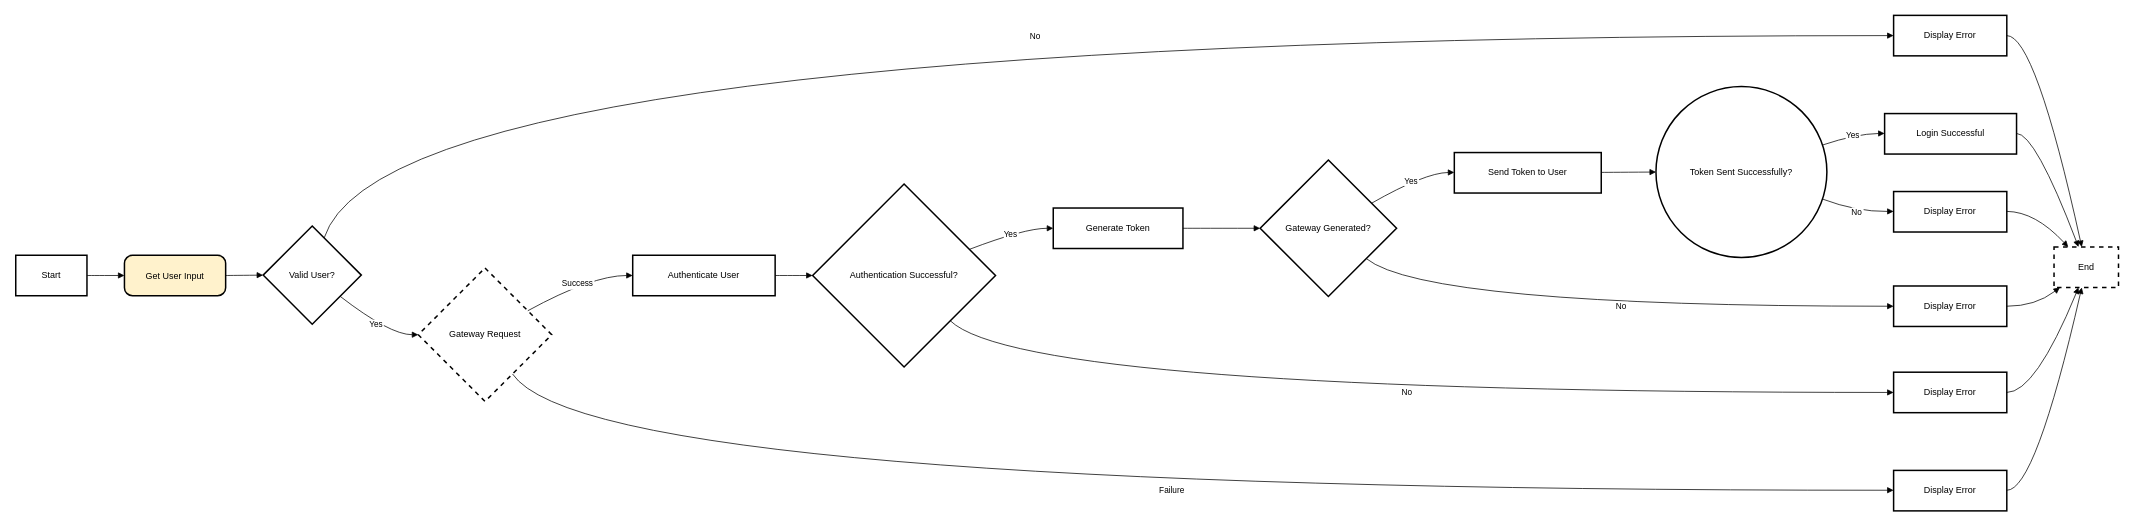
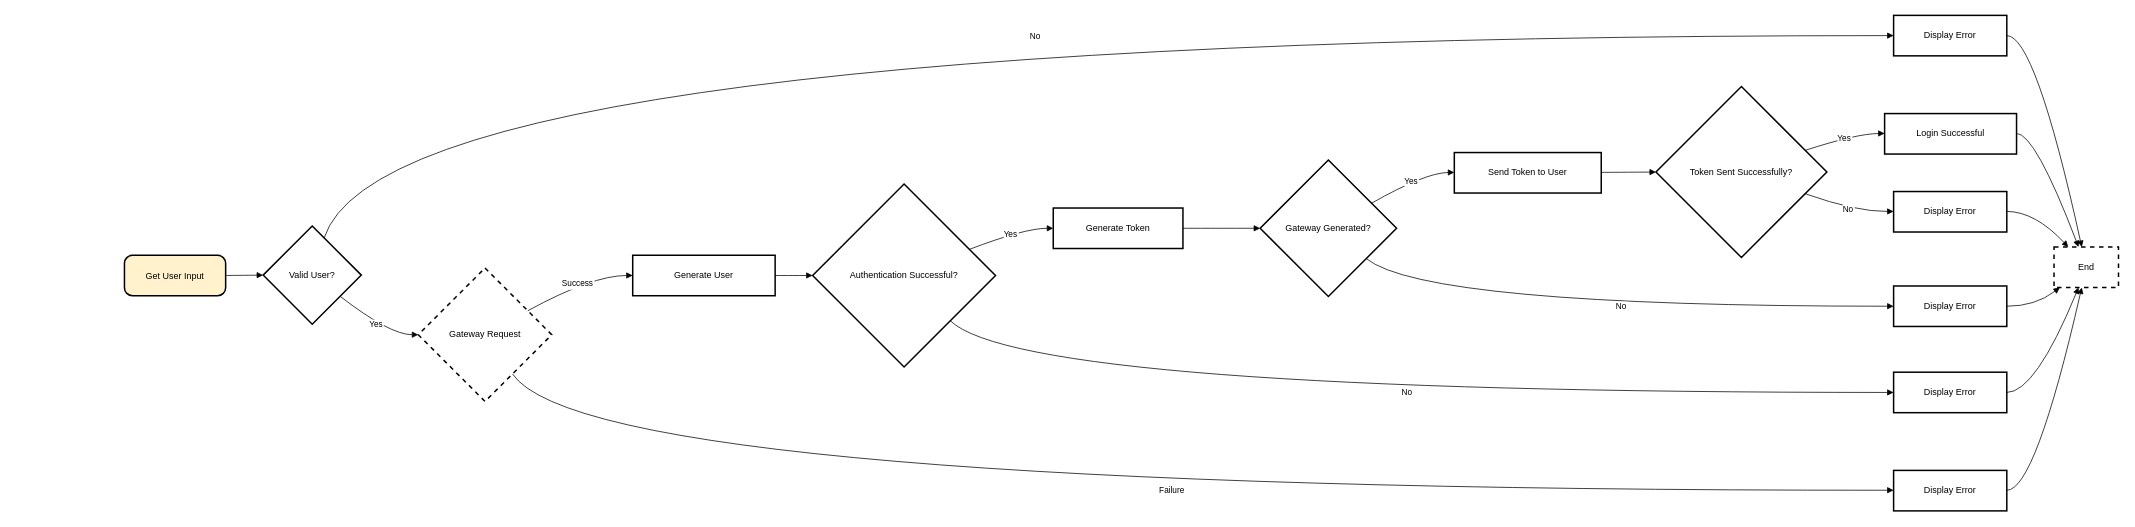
node "Token Sent Successfully?": shape ellipse -> diamond
node "Start": removed
edge "Start" -> "Get User Input": removed
node "Authenticate User": label "Authenticate User" -> "Generate User"
